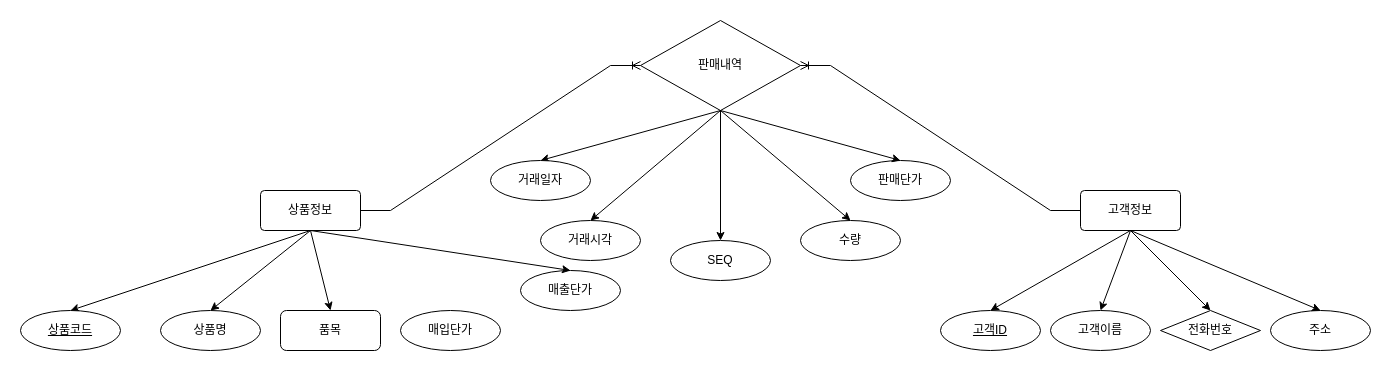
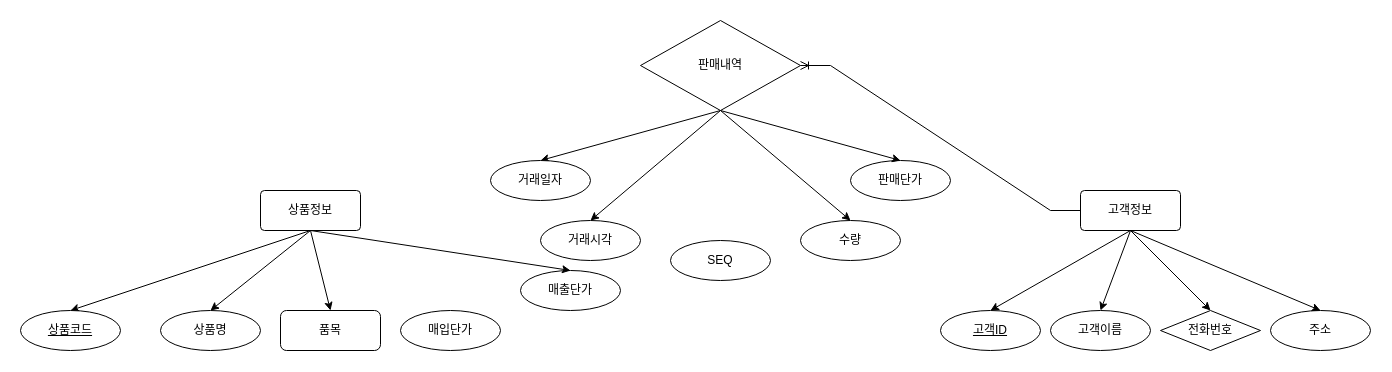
edge "상품정보" -> "판매내역": removed
edge "판매내역" -> "SEQ": removed
